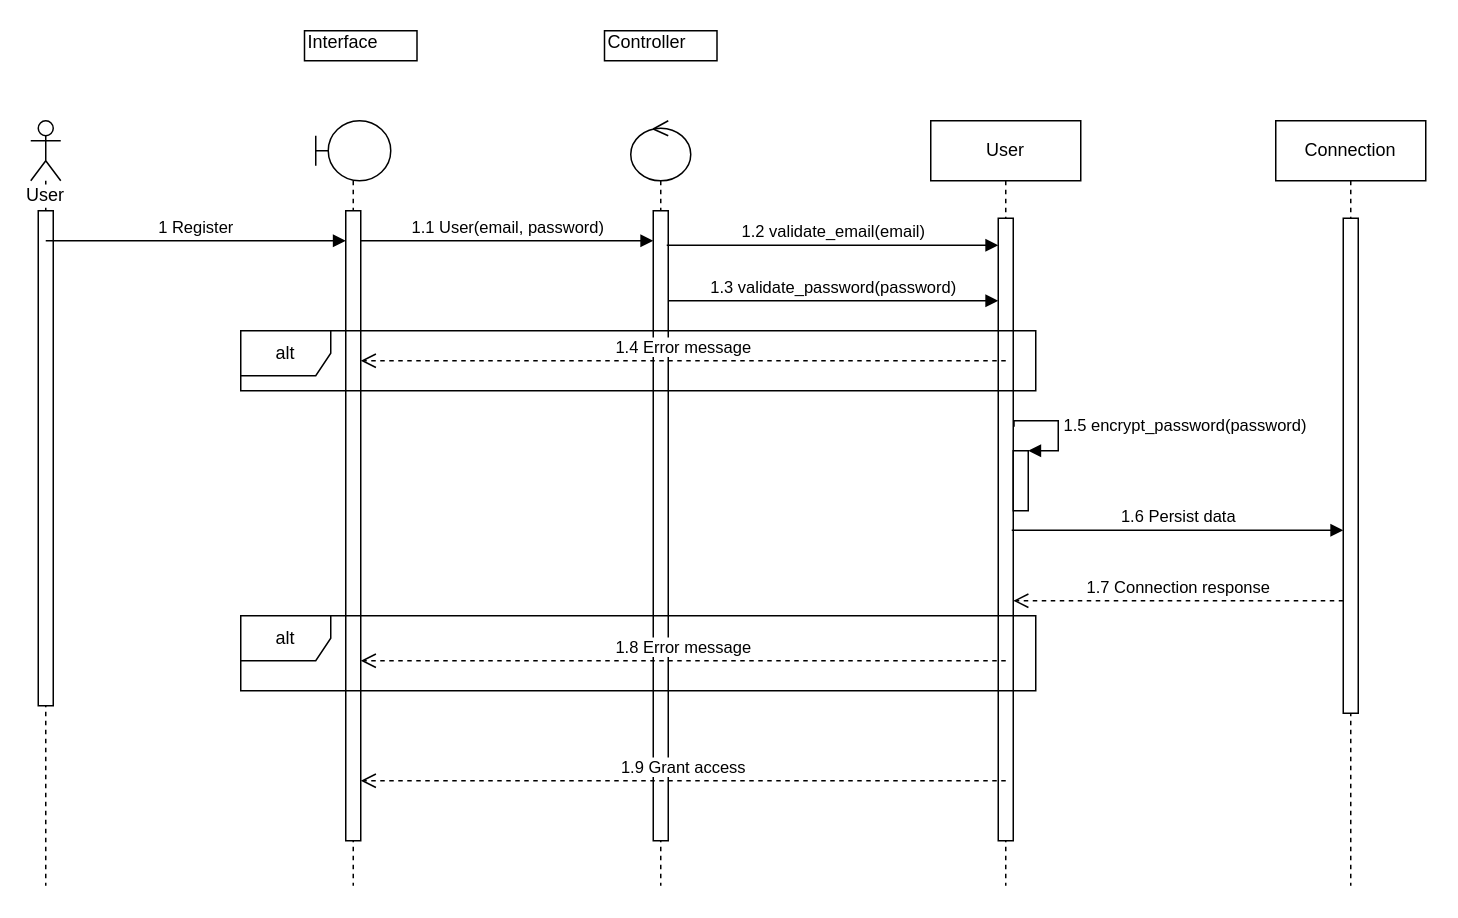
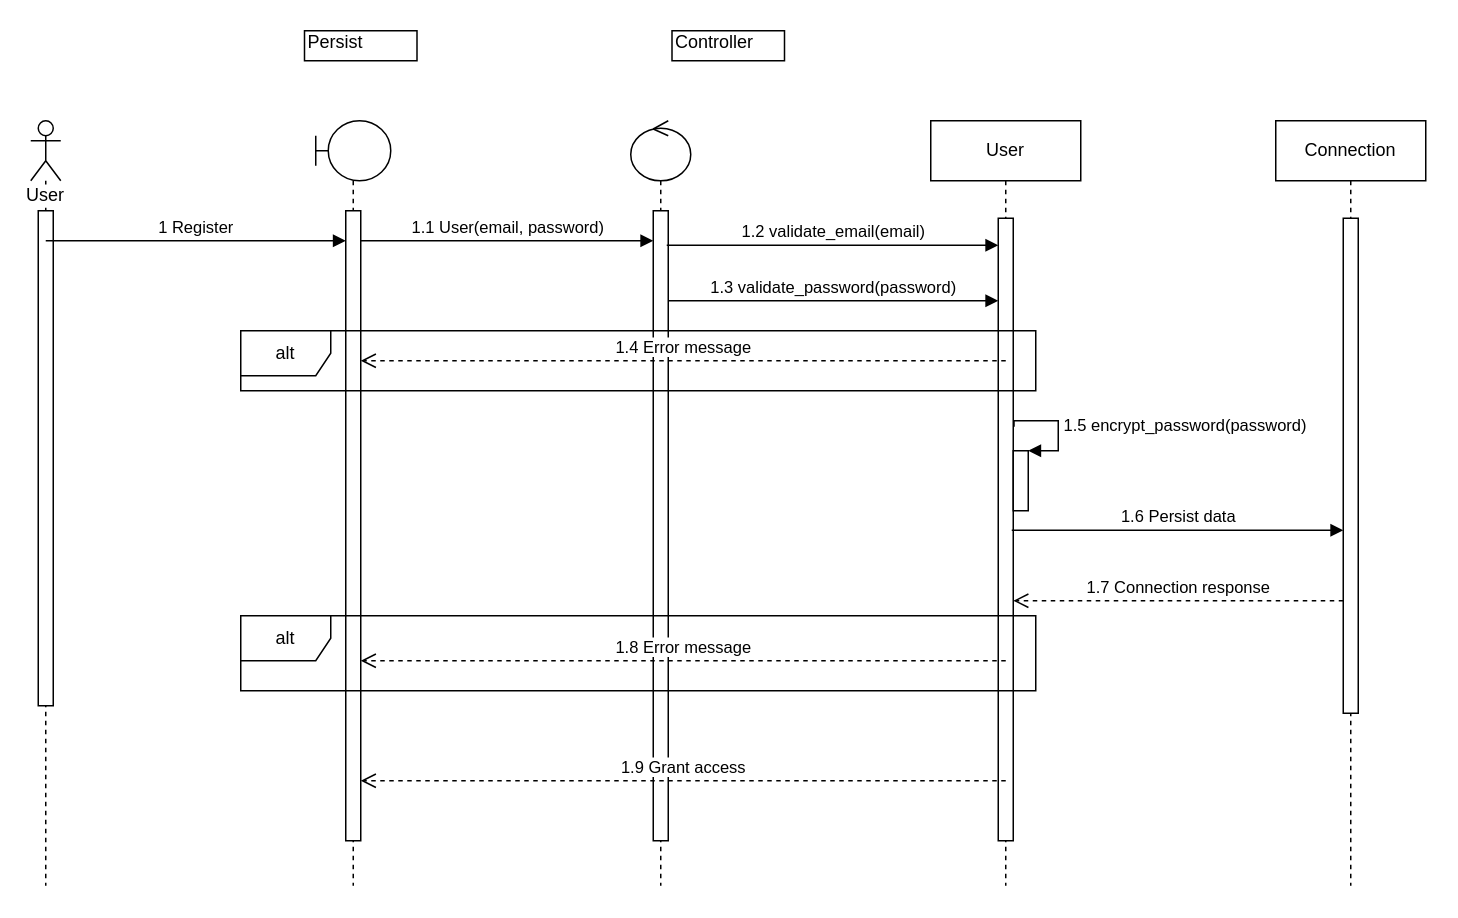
node "Interface": label "Interface" -> "Persist"
node "Controller": moved (661, 46) -> (728, 46)
